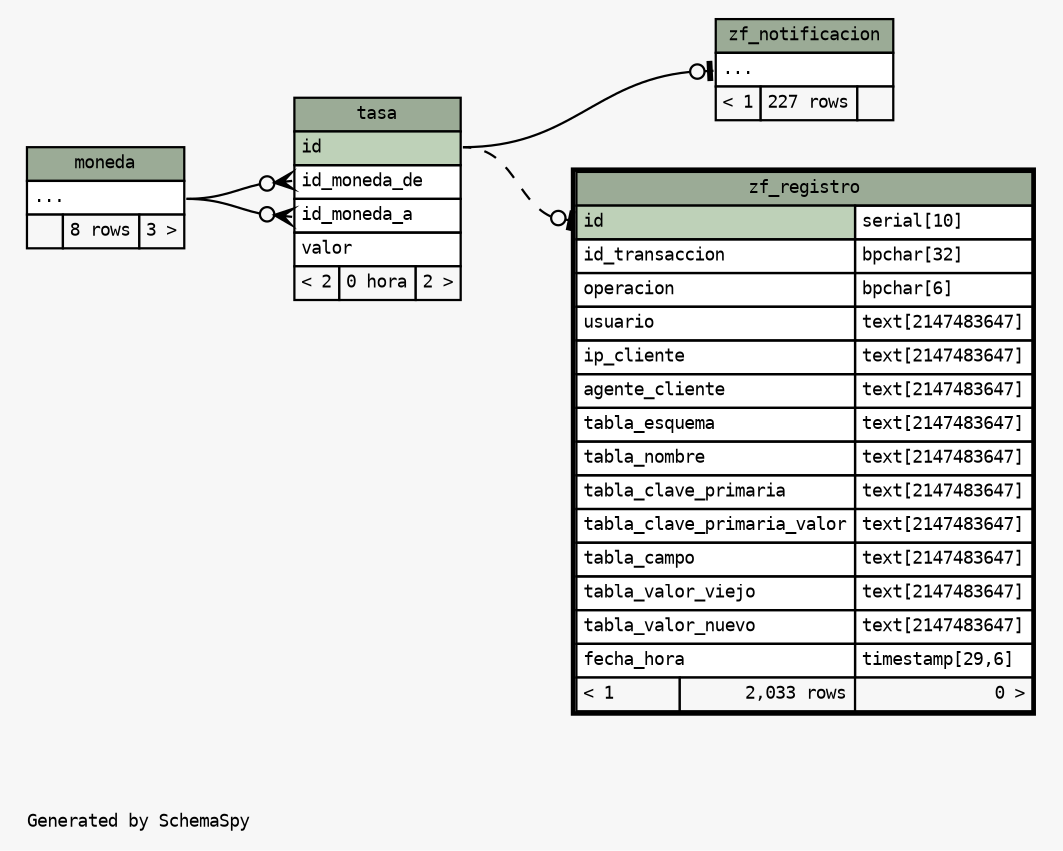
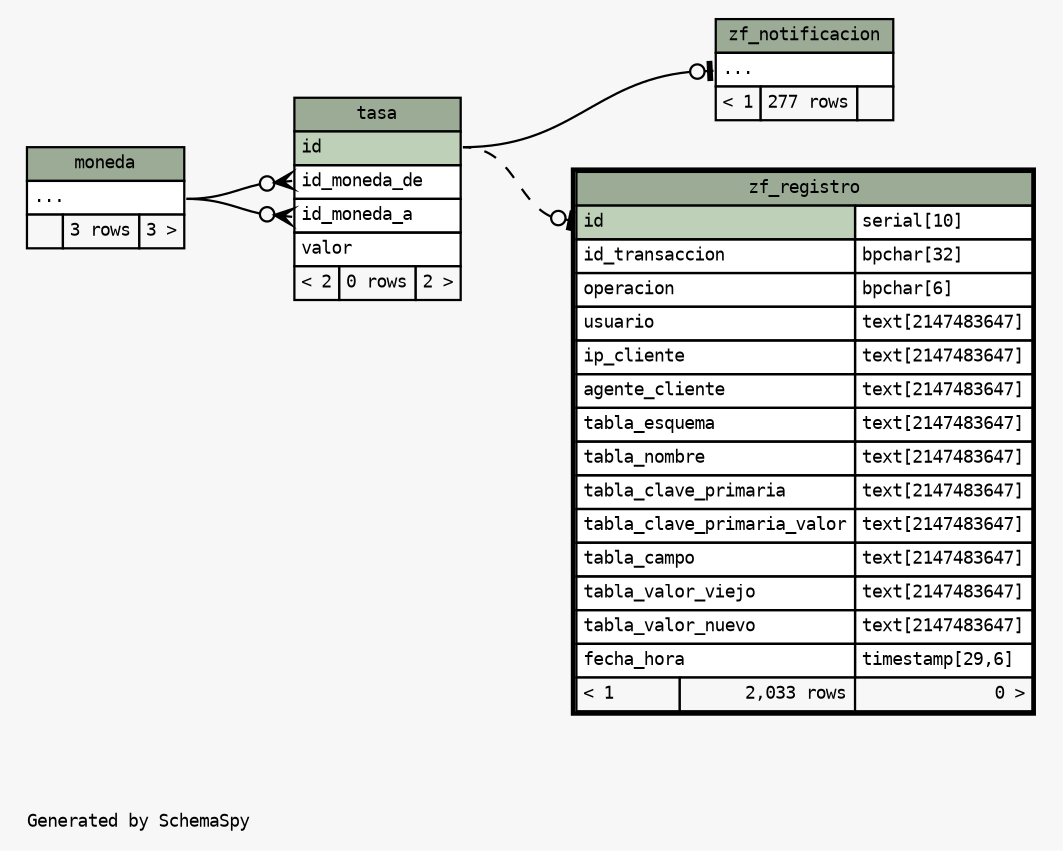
node "zf_notificacion": text "227 rows" -> "277 rows"
node "moneda": text "8 rows" -> "3 rows"
node "tasa": text "0 hora" -> "0 rows"
